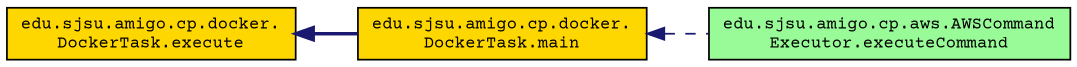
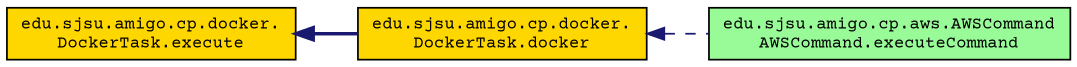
node "edu.sjsu.amigo.cp.docker. DockerTask.main": label "edu.sjsu.amigo.cp.docker. DockerTask.main" -> "edu.sjsu.amigo.cp.docker. DockerTask.docker"
node "edu.sjsu.amigo.cp.aws.AWSCommand Executor.executeCommand": label "edu.sjsu.amigo.cp.aws.AWSCommand Executor.executeCommand" -> "edu.sjsu.amigo.cp.aws.AWSCommand AWSCommand.executeCommand"
